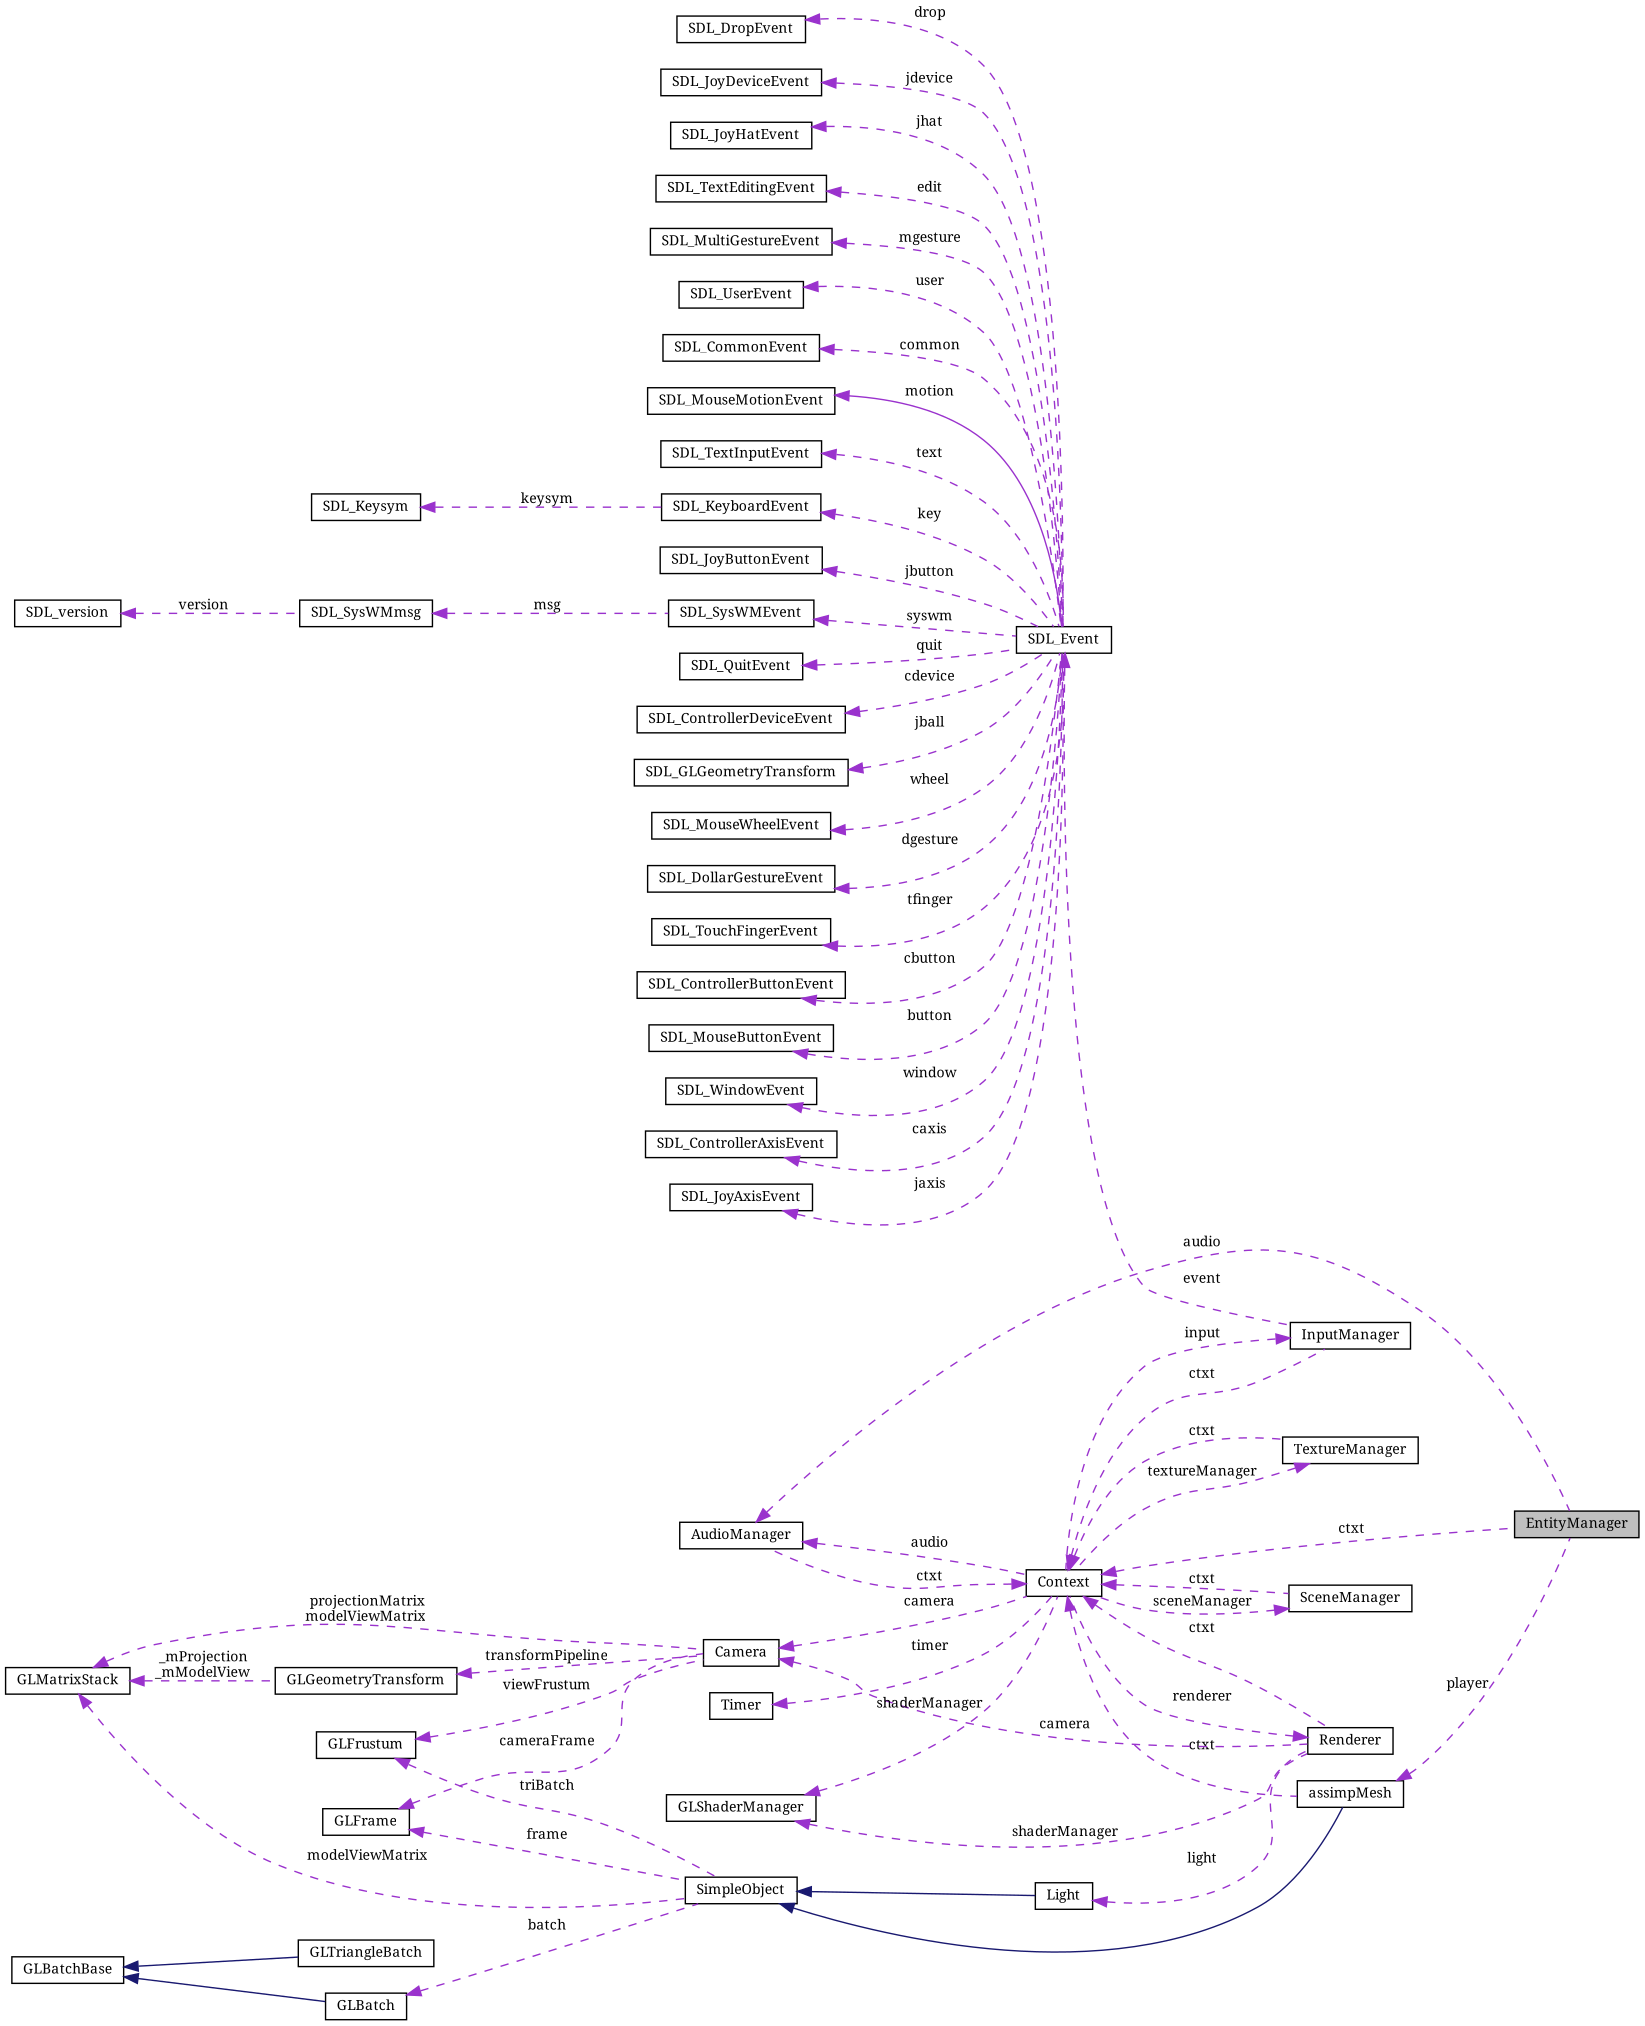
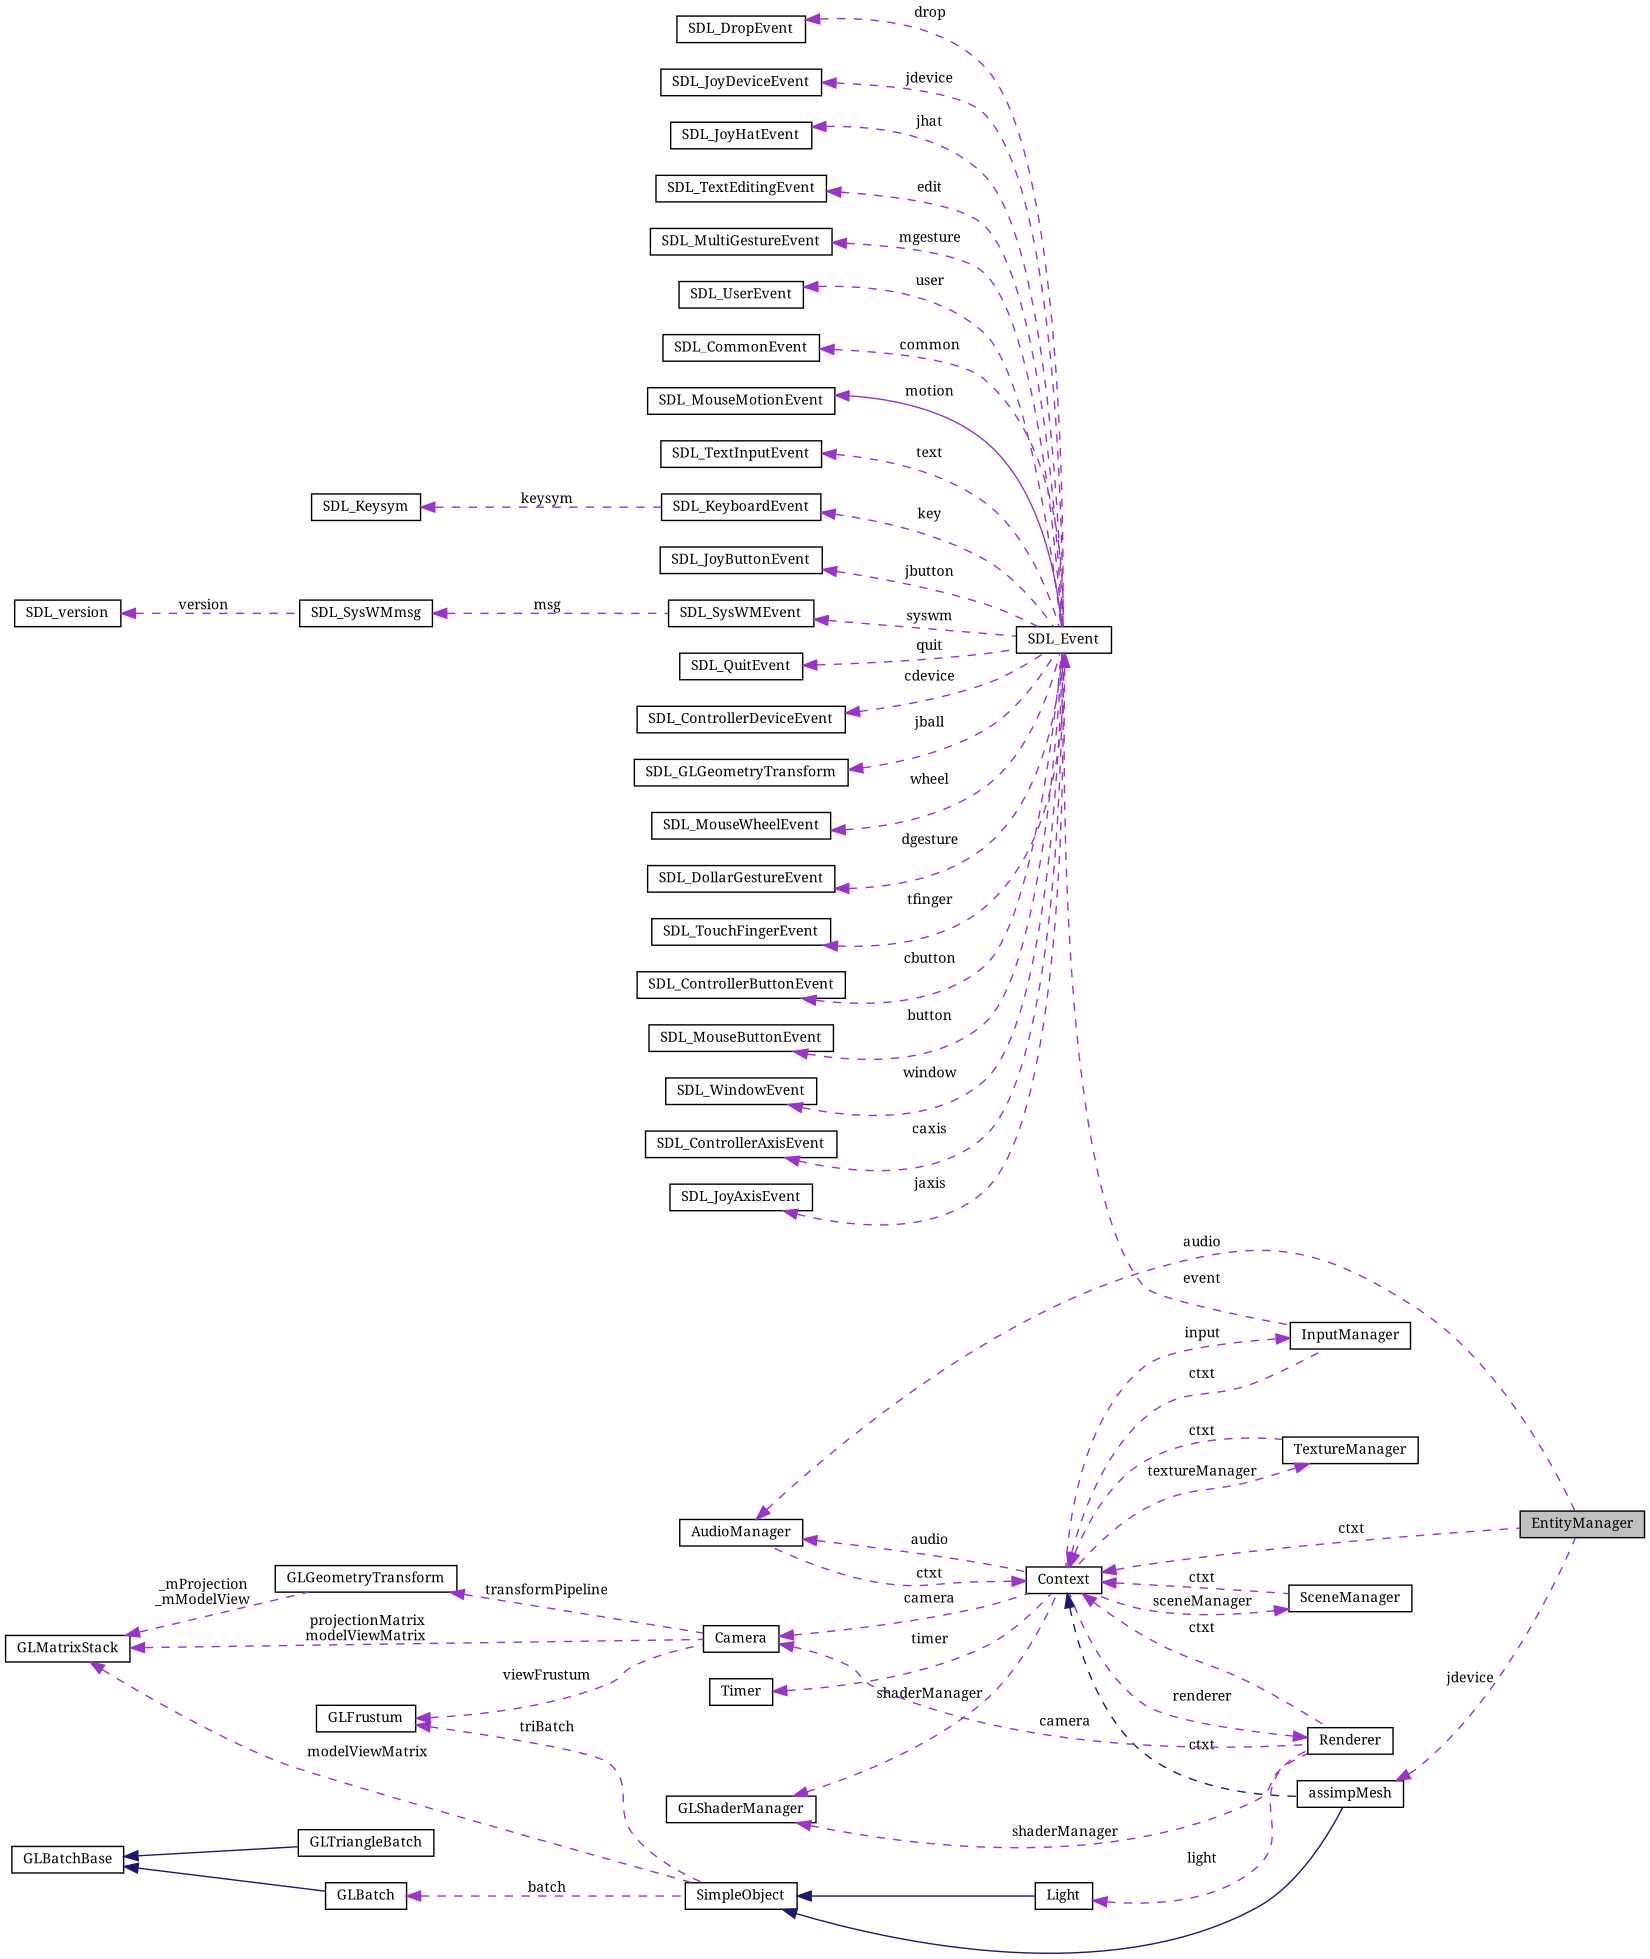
edge "EntityManager" -> "assimpMesh": label " player" -> " jdevice"
edge "assimpMesh" -> "Context": color darkorchid3 -> midnightblue
node "GLFrame": removed
